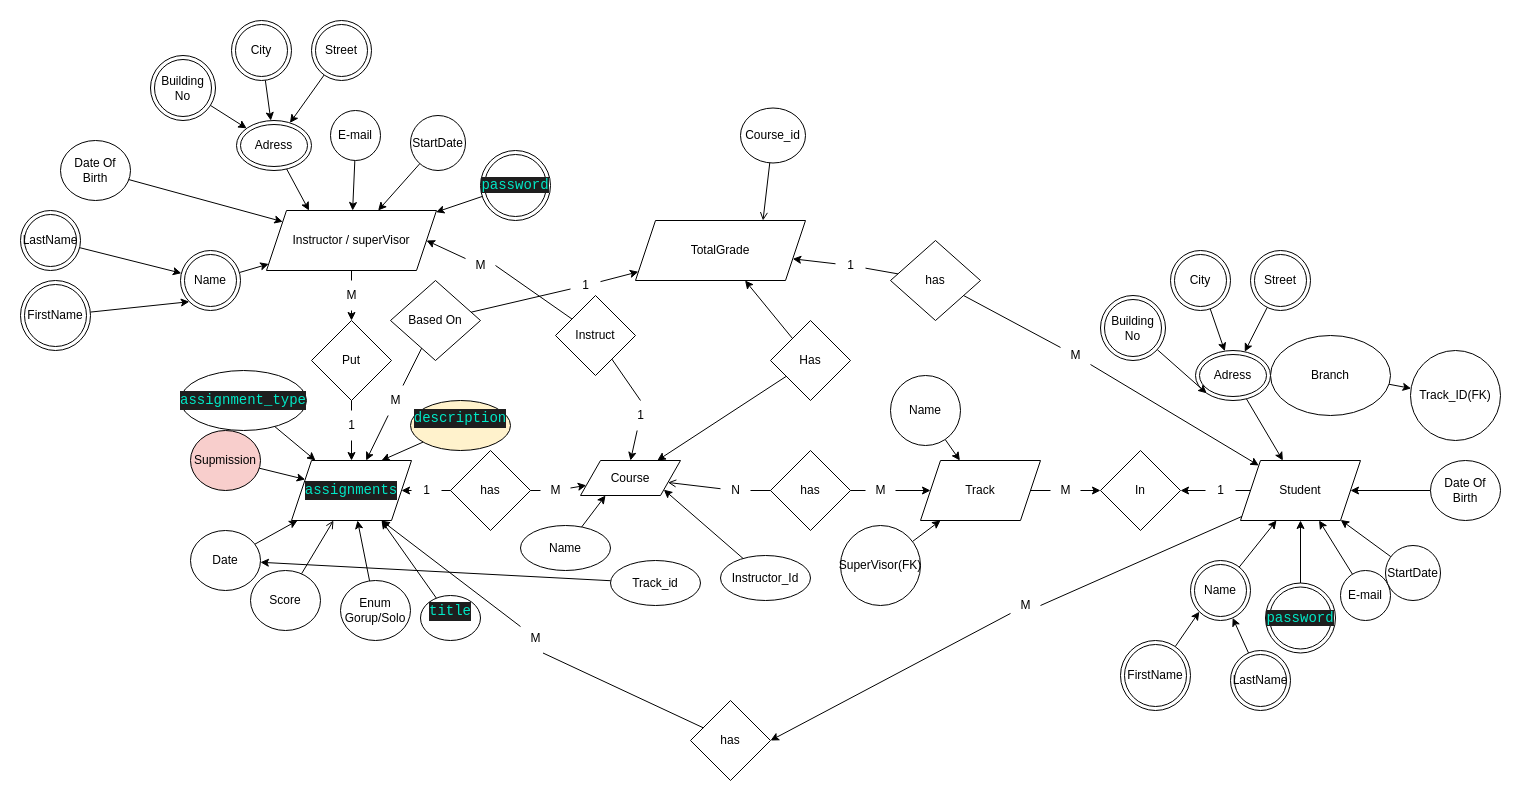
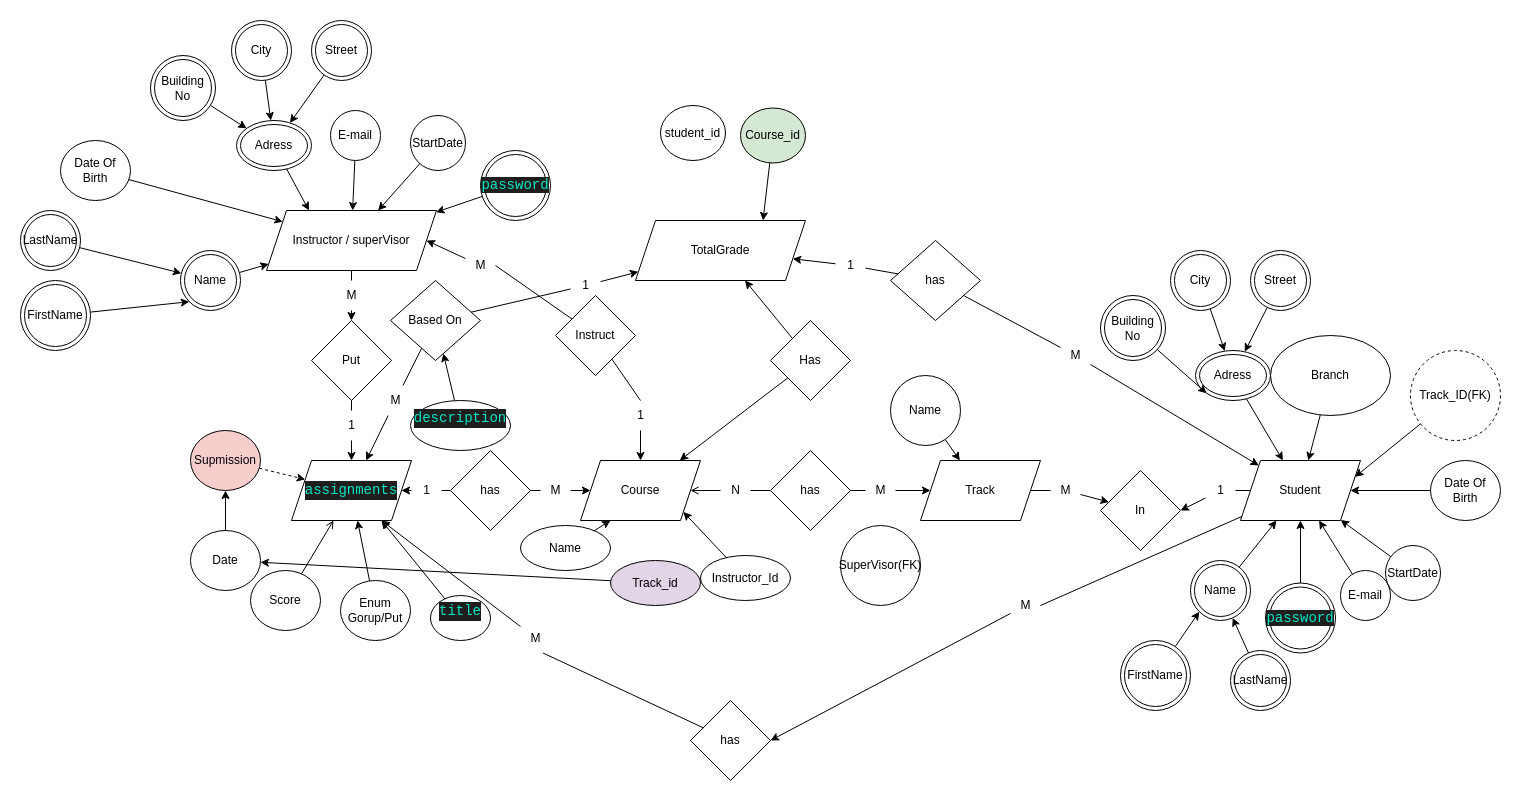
node "student_id": added
node "Course_id": fillcolor #ffffff -> #d5e8d4
edge "Course_id" -> "TotalGrade": arrowhead open -> classic
edge "Branch" -> "Track_ID(FK)": now "Branch" -> "Student"
node "Track_ID(FK)": style solid -> dashed
node "assignment_type": removed
node "description": fillcolor #fff2cc -> #ffffff
edge "assignment_type" -> "assignments": removed
edge "Track_ID(FK)" -> "Student": added
edge "description" -> "assignments": now "description" -> "Based On"
edge "Supmission" -> "assignments": style solid -> dashed
node "Course": size 100x35 -> 120x60
node "In": moved (1141, 491) -> (1141, 511)
edge "SuperVisor(FK)" -> "Track": removed
edge "Date" -> "assignments": now "Date" -> "Supmission"
node "Instructor_Id": moved (766, 578) -> (746, 578)
node "Track_id": fillcolor #ffffff -> #e1d5e7
node "Enum Gorup/Solo": label "Enum Gorup/Solo" -> "Enum Gorup/Put"
node "title": moved (451, 618) -> (461, 618)
